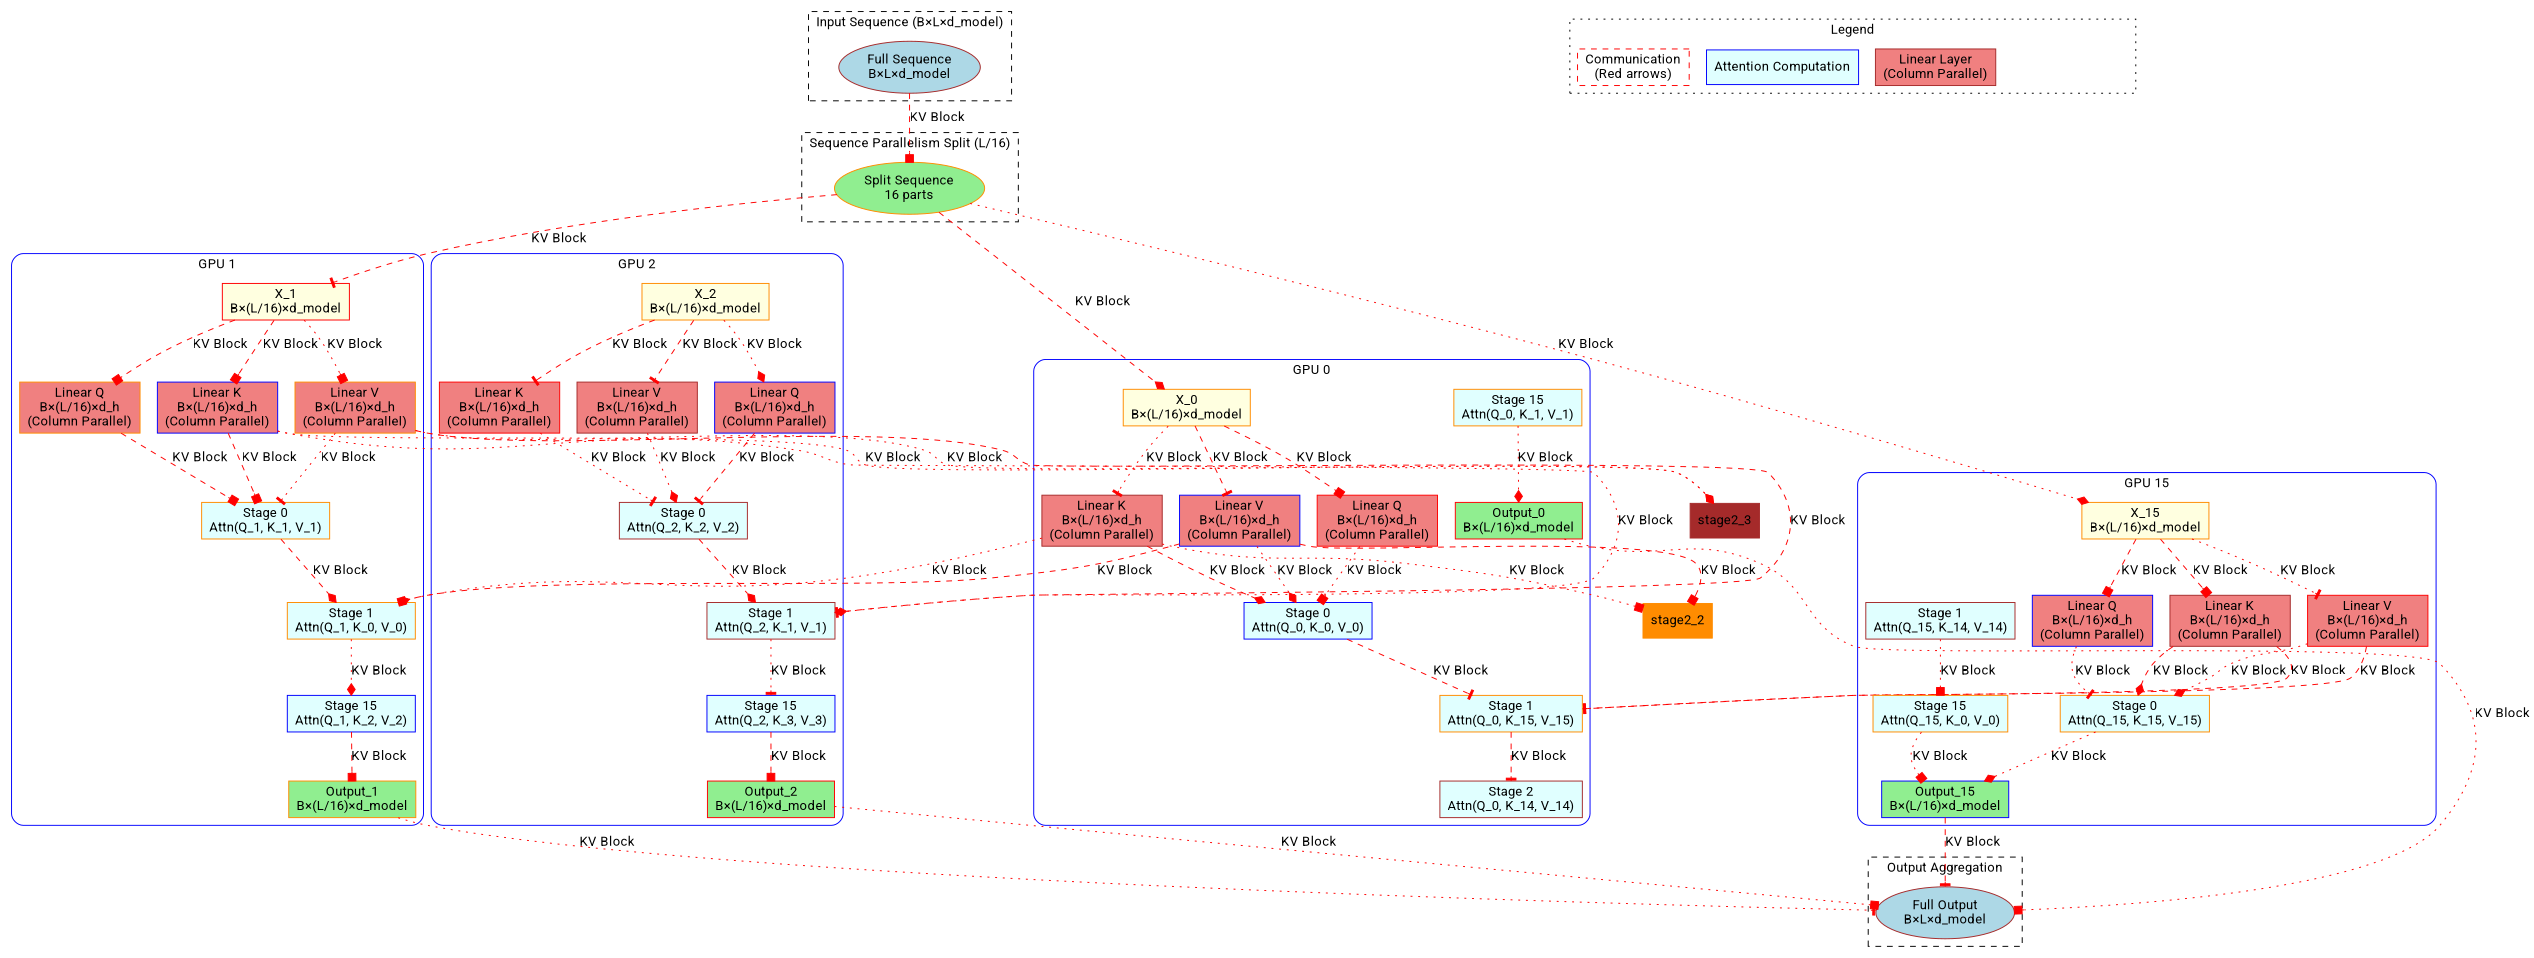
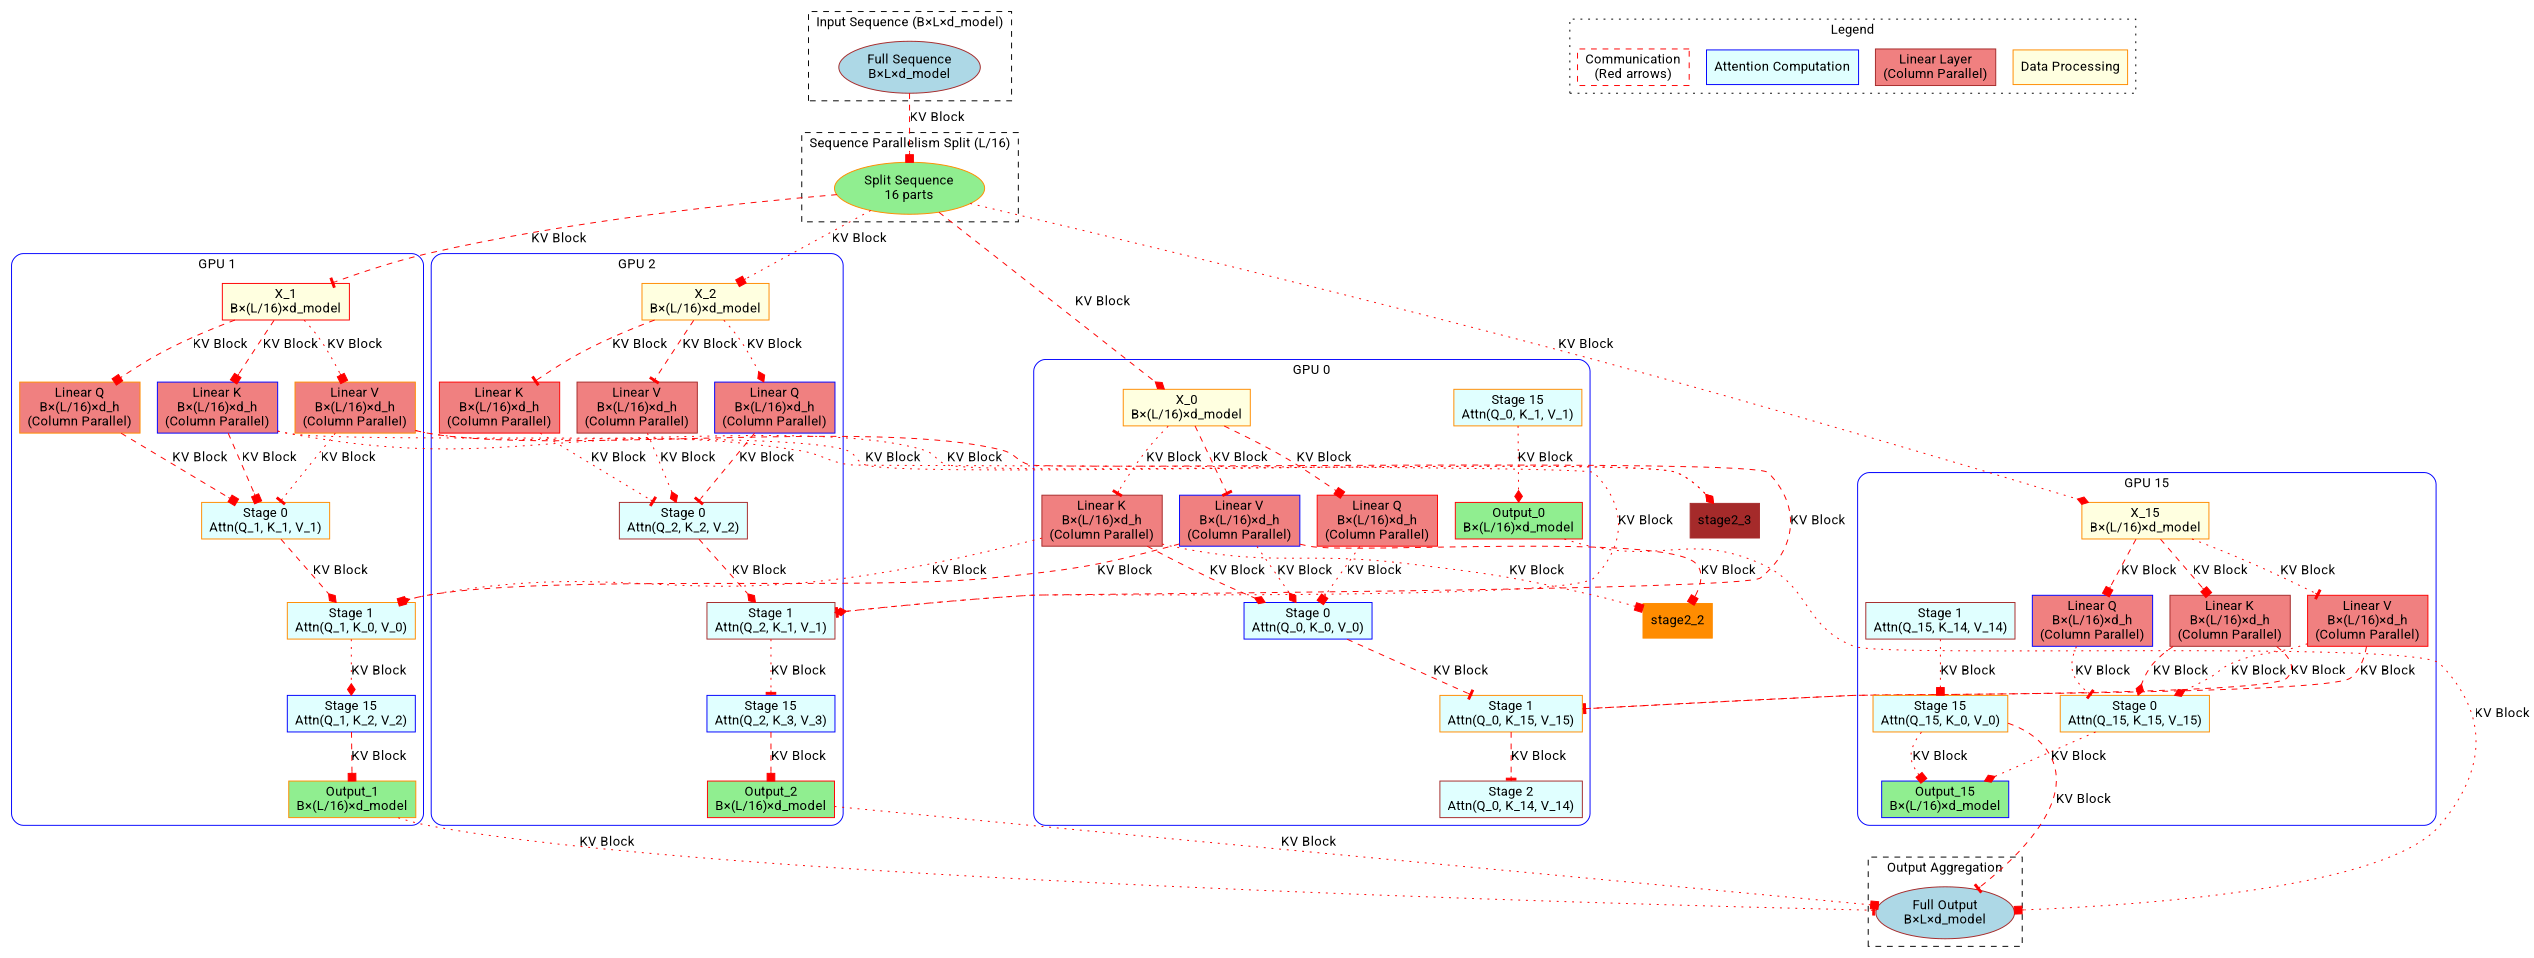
node "Data Processing": added
edge "Split Sequence 16 parts" -> "X_2 B×(L/16)×d_model": added, label "KV Block"
edge "Output_15 B×(L/16)×d_model" -> "Full Output B×L×d_model": now "Stage 15 Attn(Q_15, K_0, V_0)" -> "Full Output B×L×d_model"
